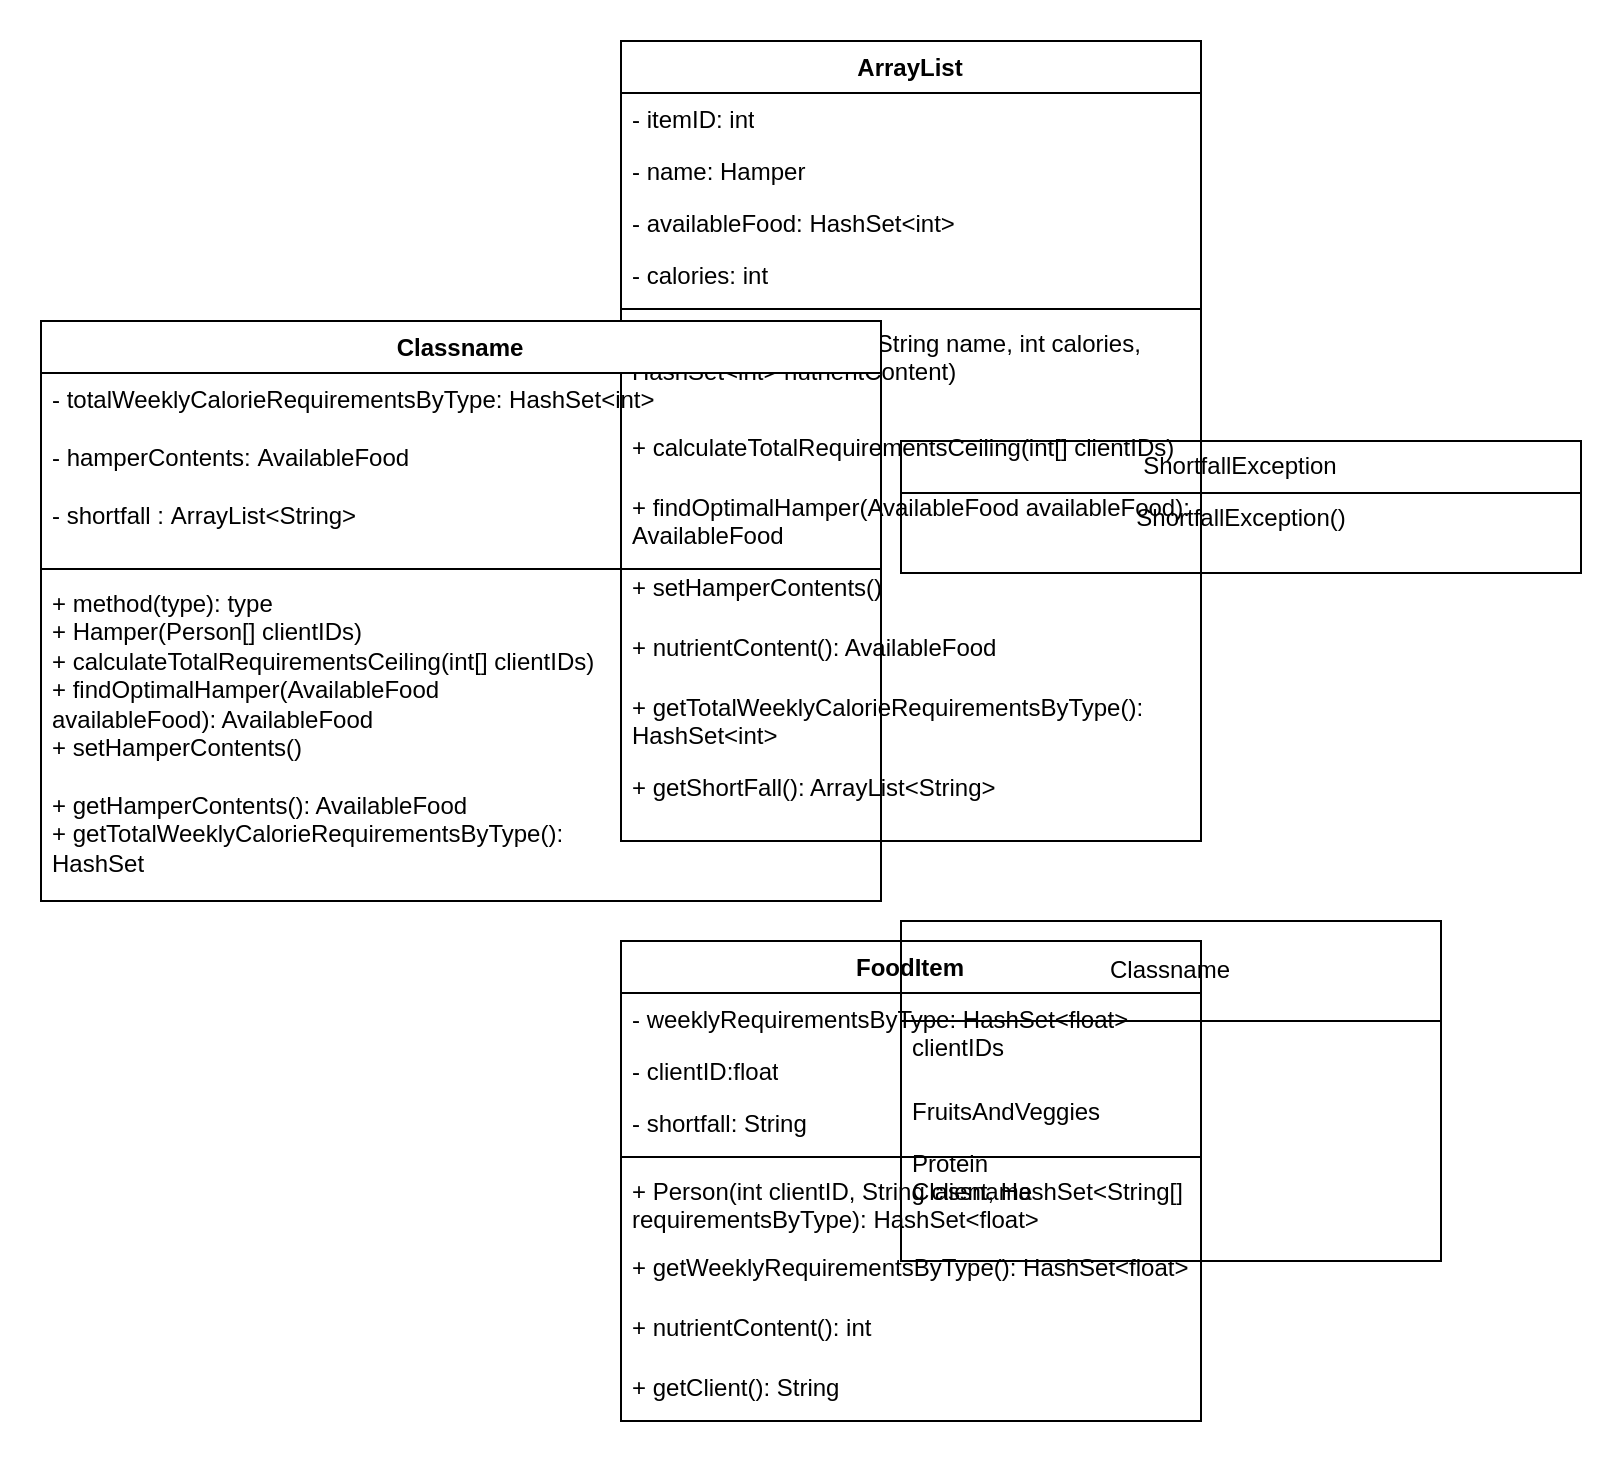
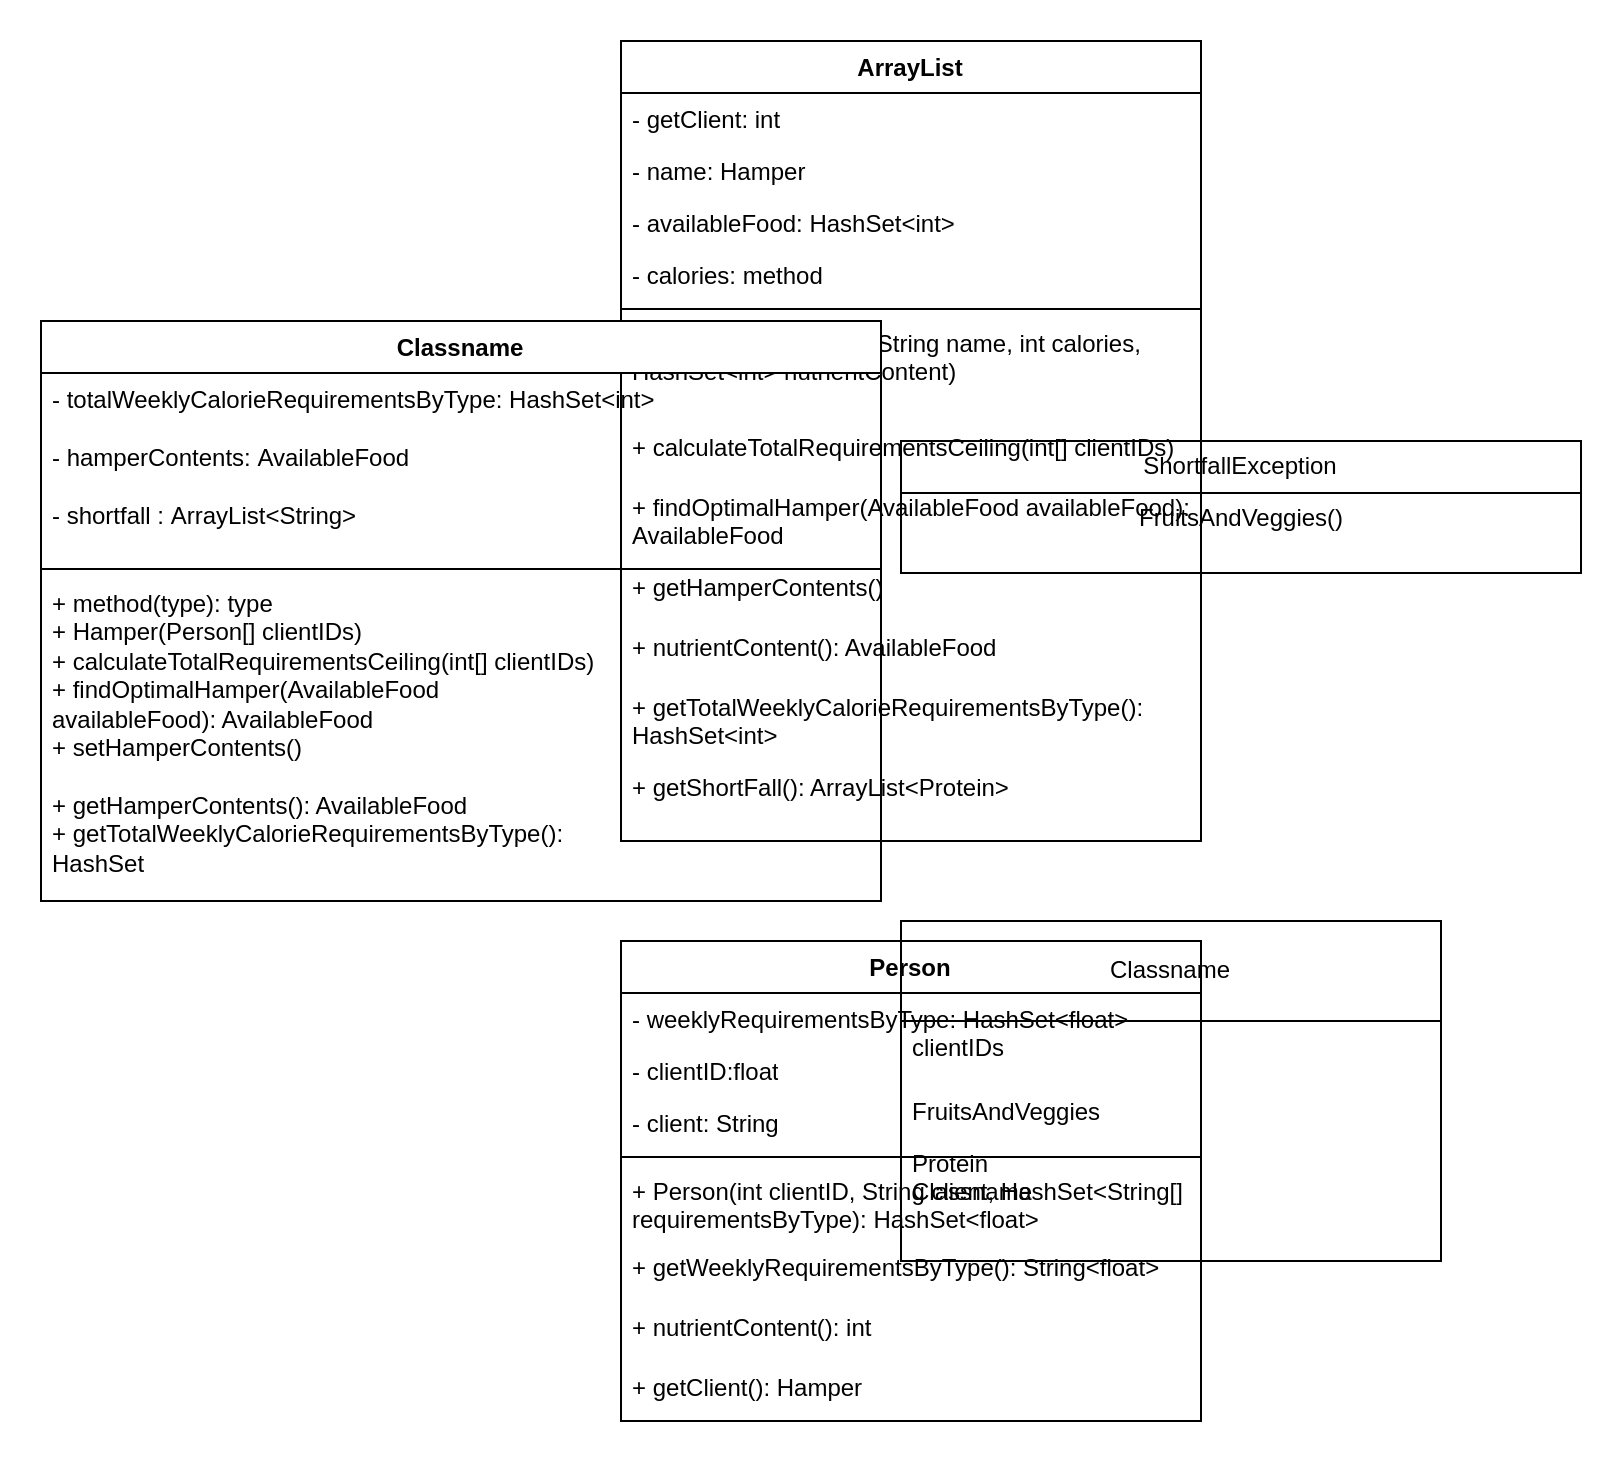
node "- itemID: int": label "- itemID: int" -> "- getClient: int"
node "- calories: int": label "- calories: int" -> "- calories: method"
node "ShortfallException()": label "ShortfallException()" -> "FruitsAndVeggies()"
node "+ setHamperContents()": label "+ setHamperContents()" -> "+ getHamperContents()"
node "+ getShortFall(): ArrayList<String>": label "+ getShortFall(): ArrayList<String>" -> "+ getShortFall(): ArrayList<Protein>"
node "FoodItem": label "FoodItem" -> "Person"
node "- shortfall: String": label "- shortfall: String" -> "- client: String"
node "+ getWeeklyRequirementsByType(): HashSet<float>": label "+ getWeeklyRequirementsByType(): HashSet<float>" -> "+ getWeeklyRequirementsByType(): String<float>"
node "+ getClient(): String": label "+ getClient(): String" -> "+ getClient(): Hamper"
